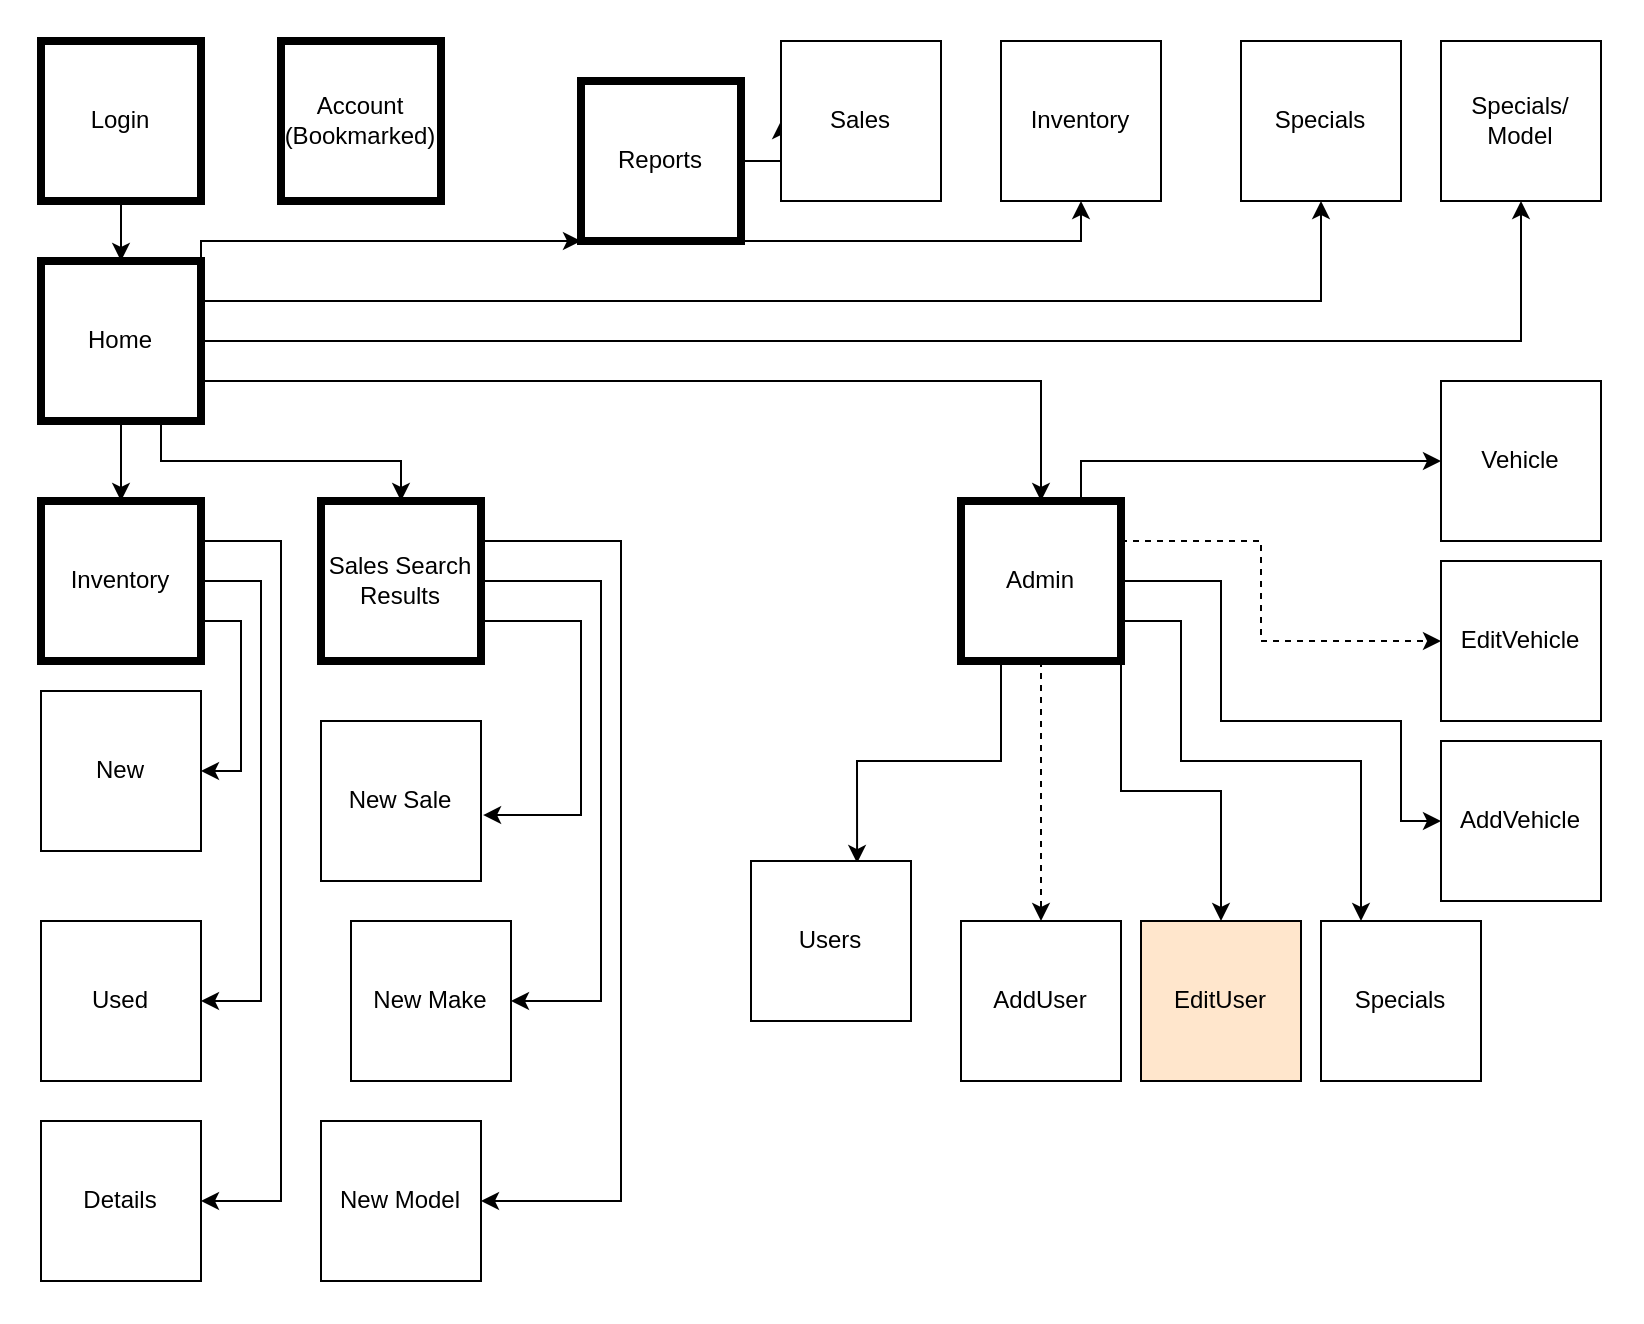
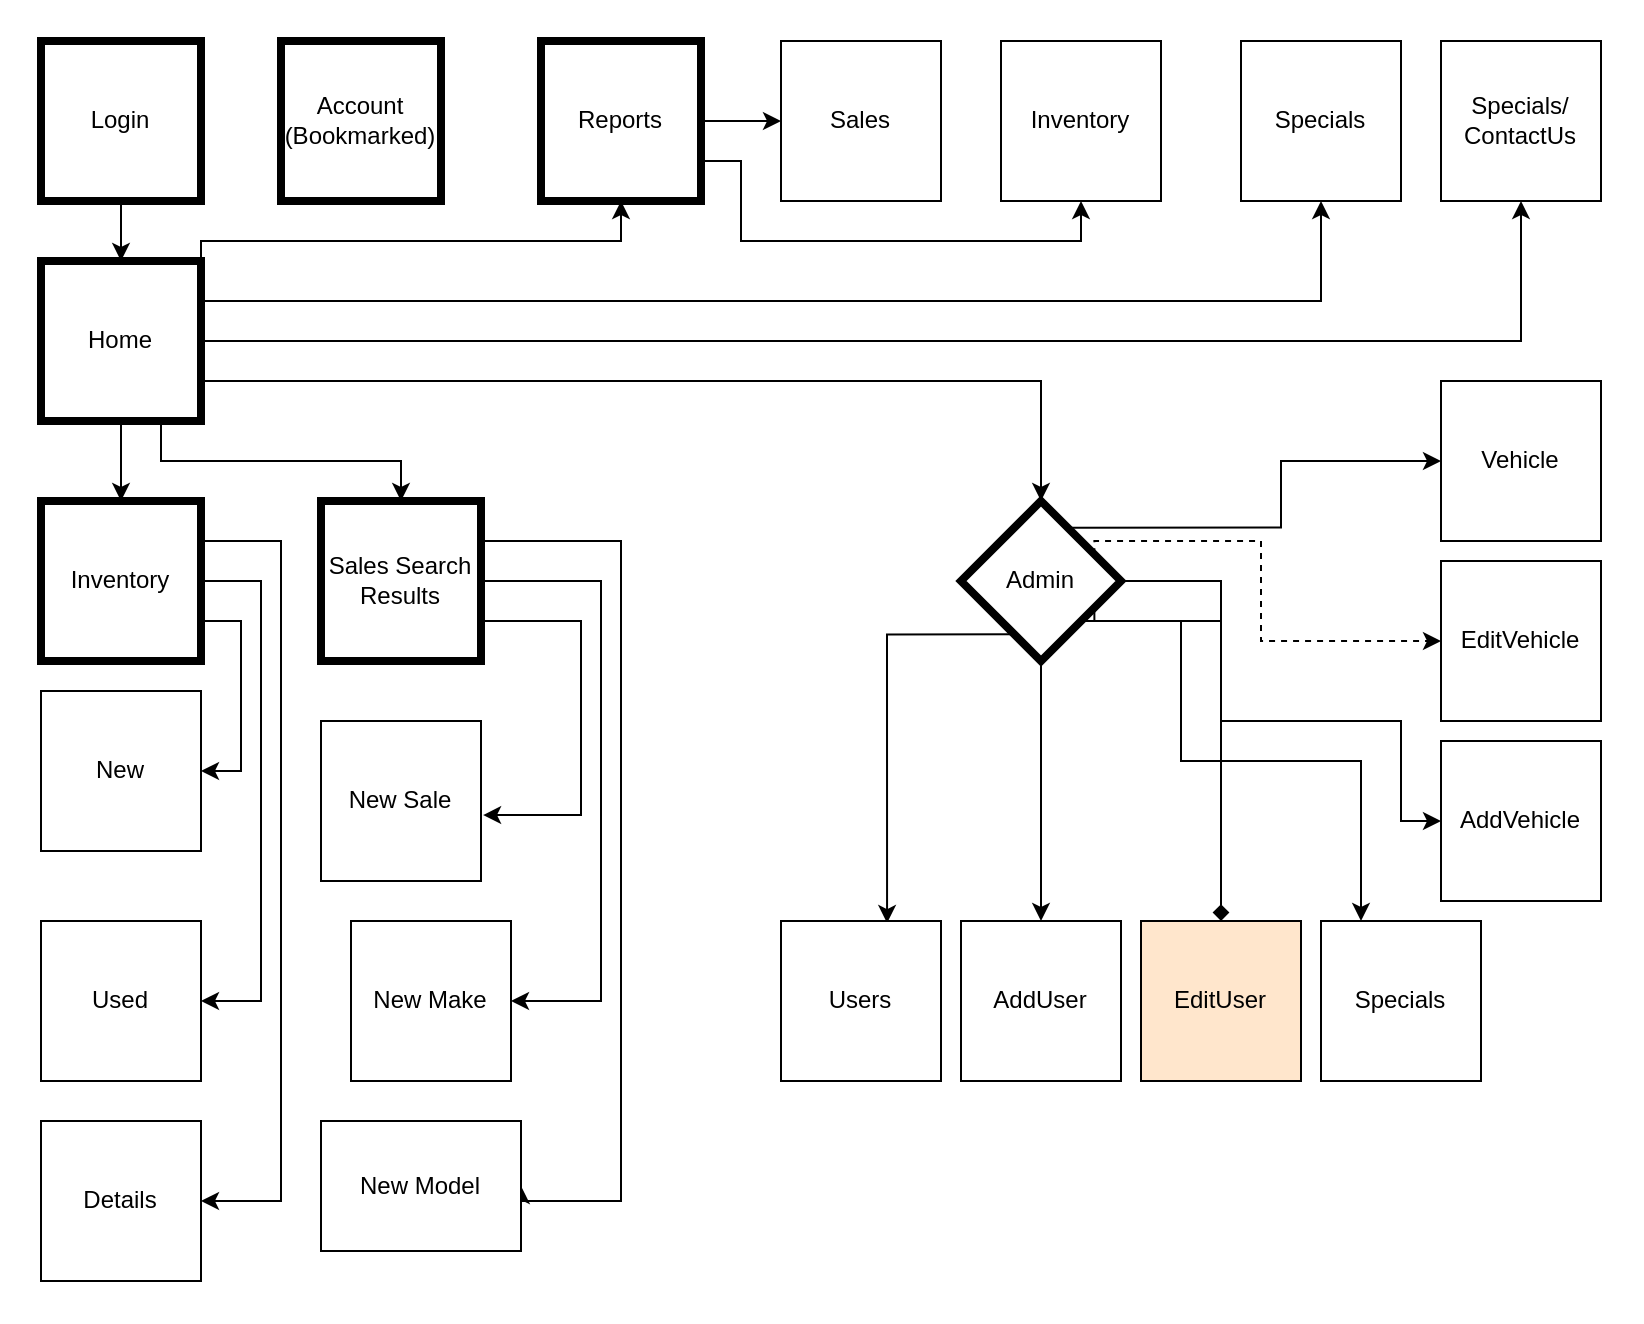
node "Specials/ Model": label "Specials/ Model" -> "Specials/ ContactUs"
node "Reports": moved (661, 161) -> (621, 121)
node "Admin": shape rectangle -> diamond
edge "Admin" -> "AddUser": style dashed -> solid
edge "Admin" -> "EditUser": arrowhead classic -> diamond
node "Users": moved (831, 941) -> (861, 1001)
node "New Model": size 160x160 -> 200x130
